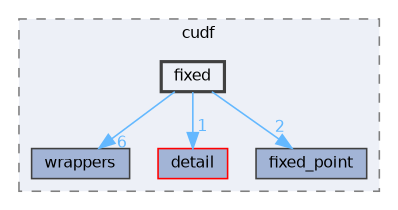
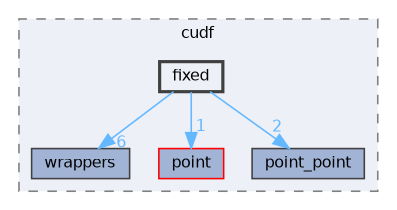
node "detail": label "detail" -> "point"
node "fixed_point": label "fixed_point" -> "point_point"
